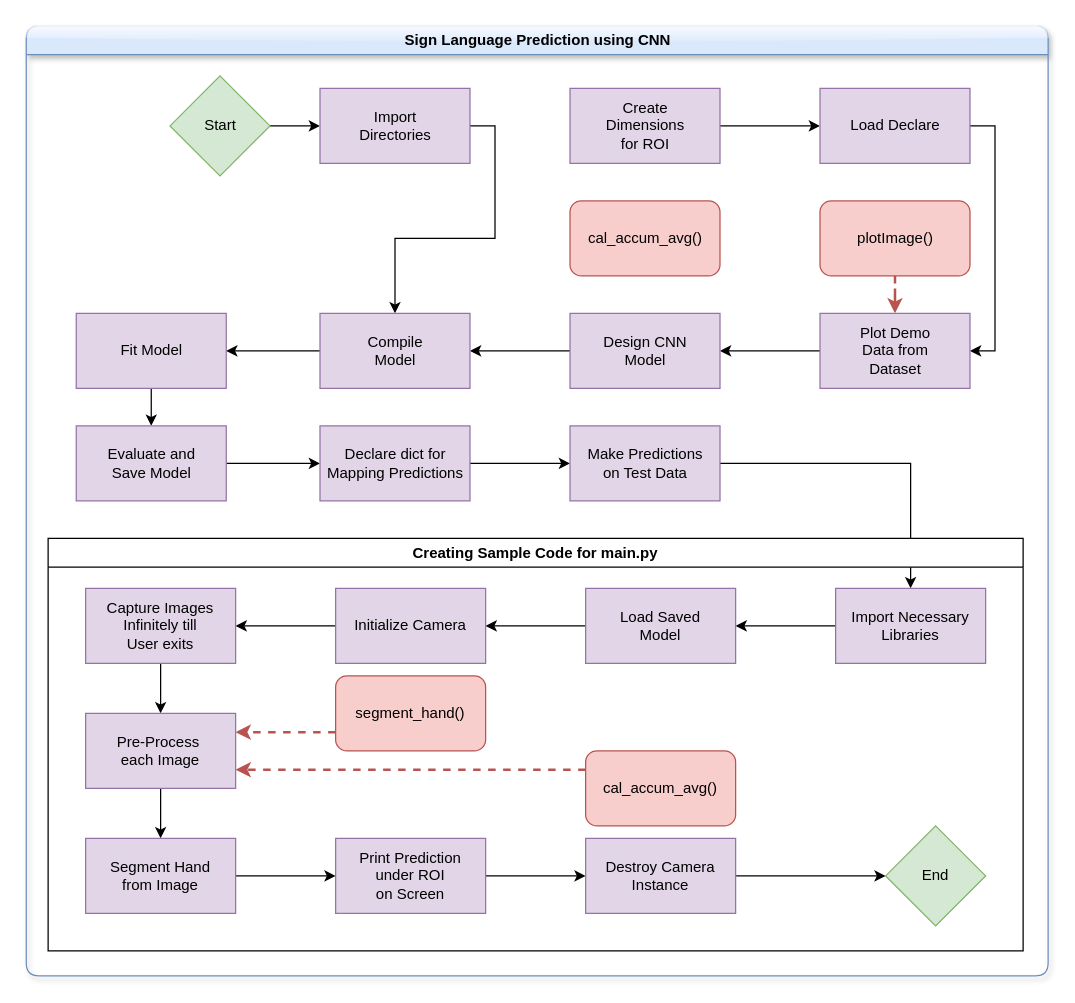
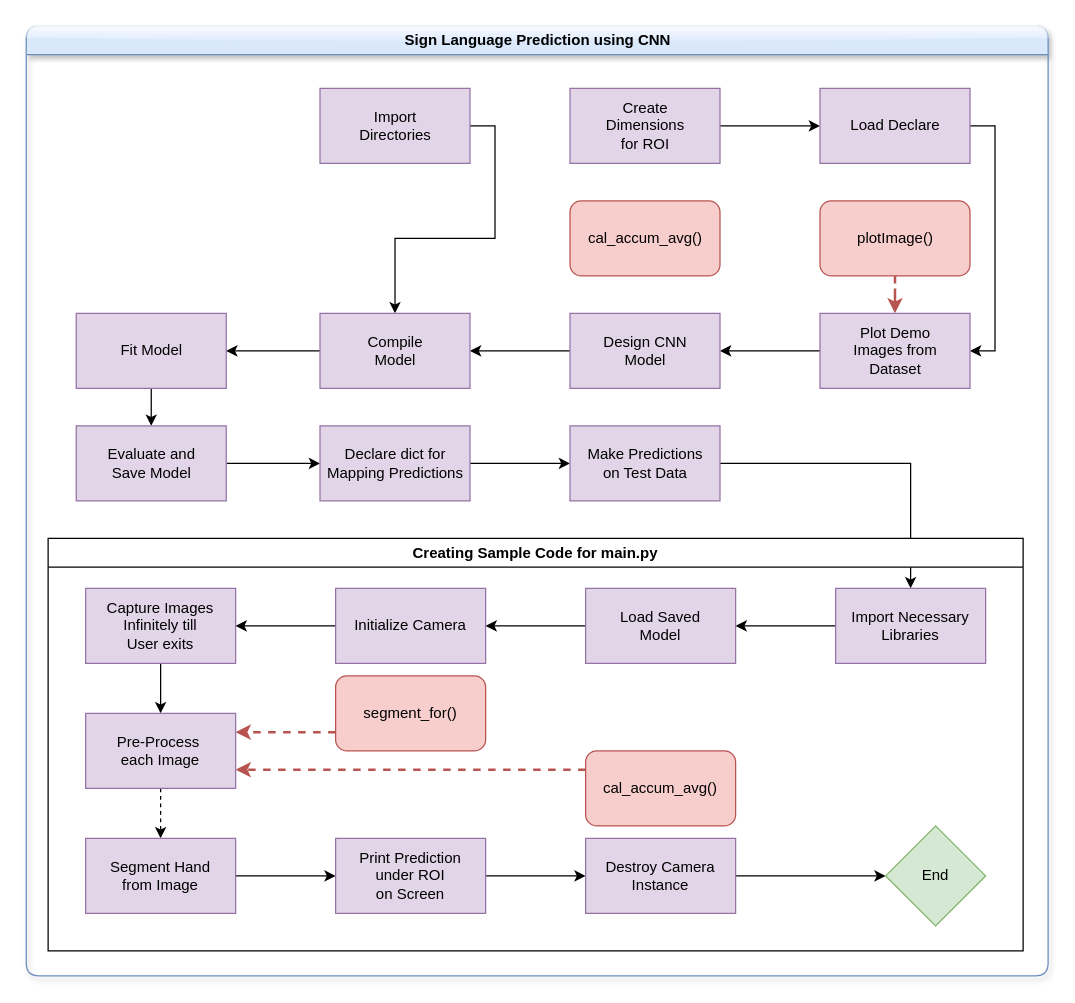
node "Start": removed
edge "Start" -> "Import Directories": removed
node "Plot Demo Data from Dataset": label "Plot Demo Data from Dataset" -> "Plot Demo Images from Dataset"
node "segment_hand()": label "segment_hand()" -> "segment_for()"
edge "Pre-Process each Image" -> "Segment Hand from Image": style solid -> dashed
